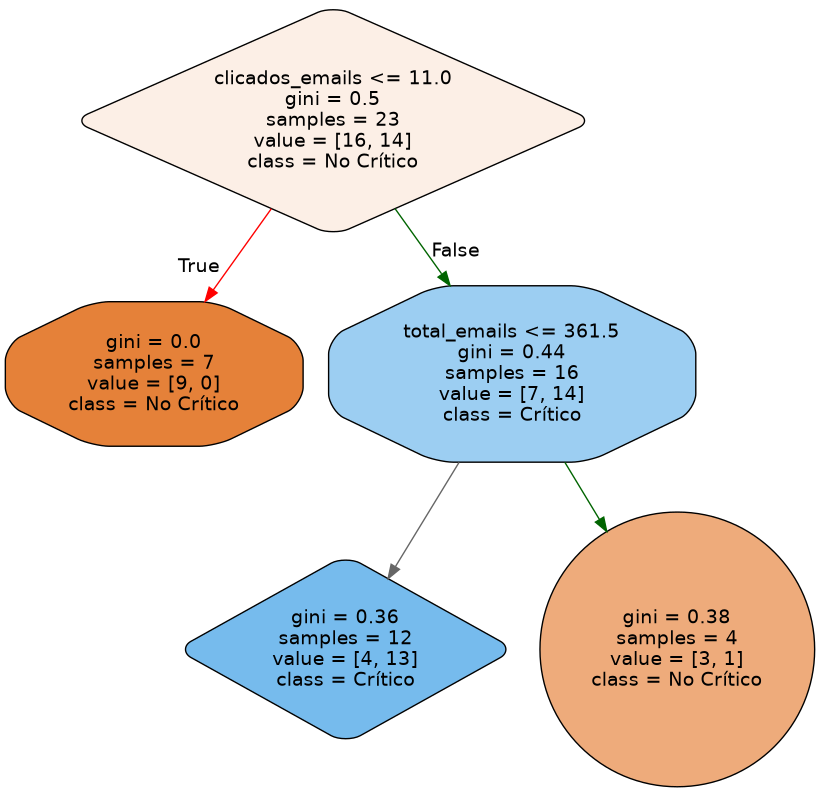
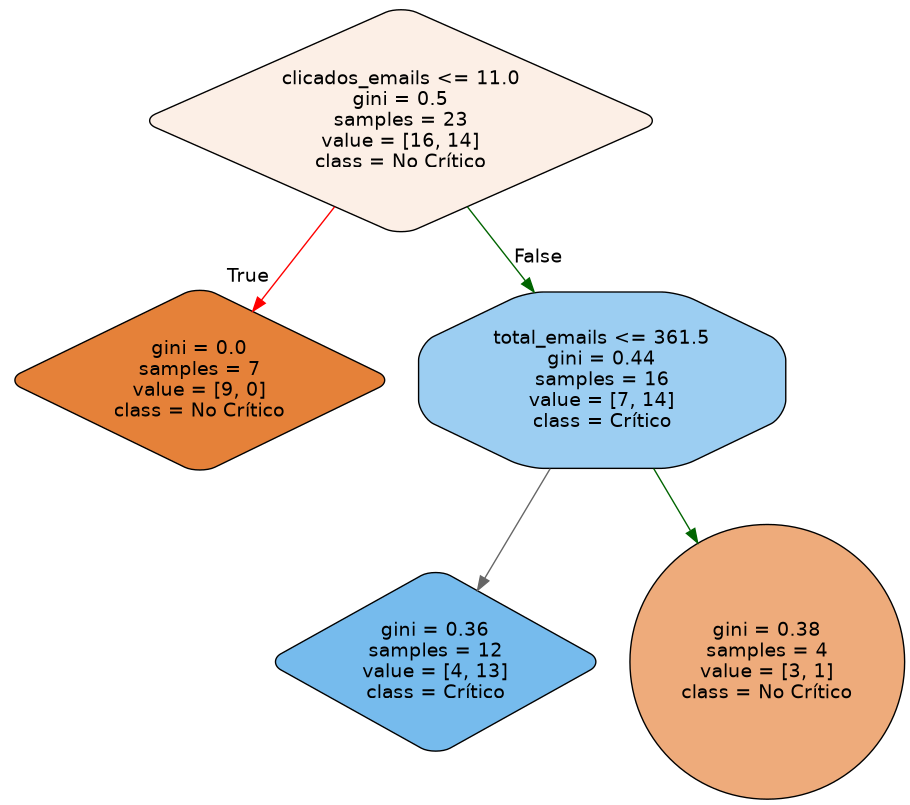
node "gini = 0.0 samples = 7 value = [9, 0] class = No Crítico": shape octagon -> diamond
